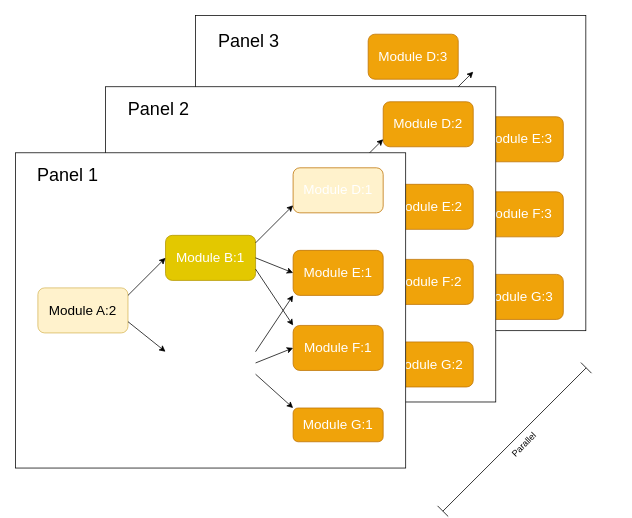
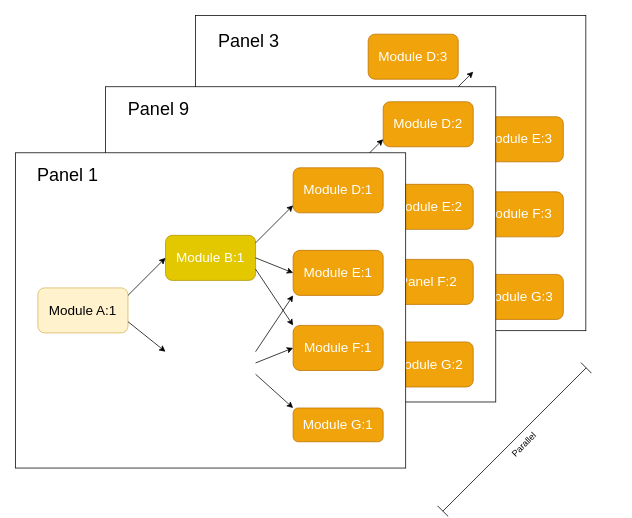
node "Panel 2": label "Panel 2" -> "Panel 9"
node "Module D:1": fillcolor #fff2cc -> #f0a30a
node "Module F:2": label "Module F:2" -> "Panel F:2"
node "Module A:2": label "Module A:2" -> "Module A:1"
